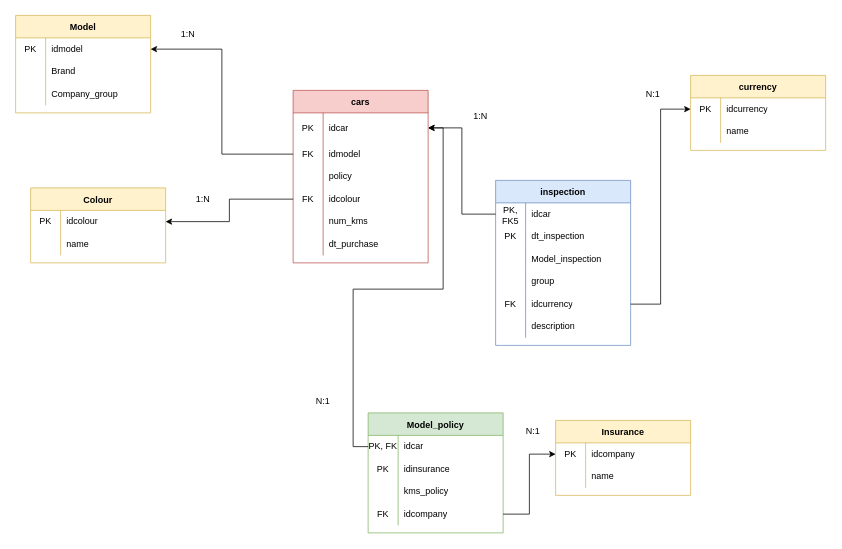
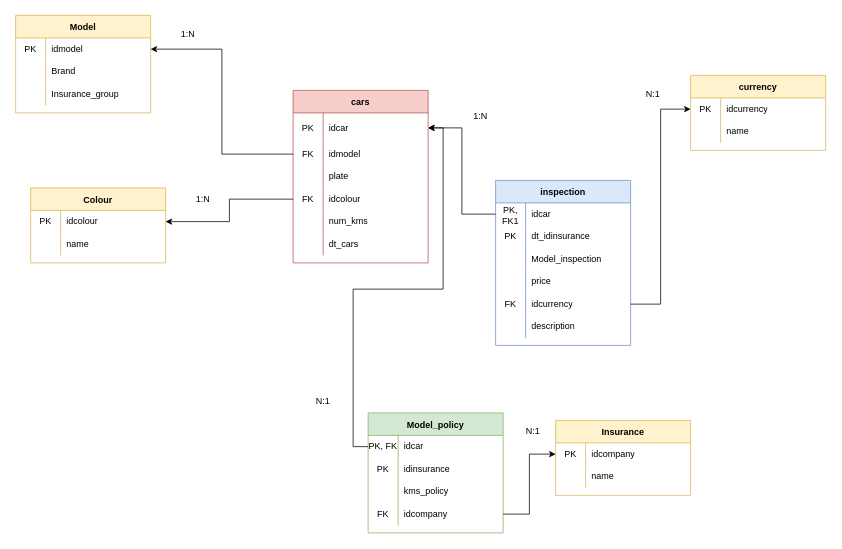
node "Company_group": label "Company_group" -> "Insurance_group"
node "policy": label "policy" -> "plate"
node "PK, FK5": label "PK, FK5" -> "PK, FK1"
node "dt_inspection": label "dt_inspection" -> "dt_idinsurance"
node "dt_purchase": label "dt_purchase" -> "dt_cars"
node "group": label "group" -> "price"
